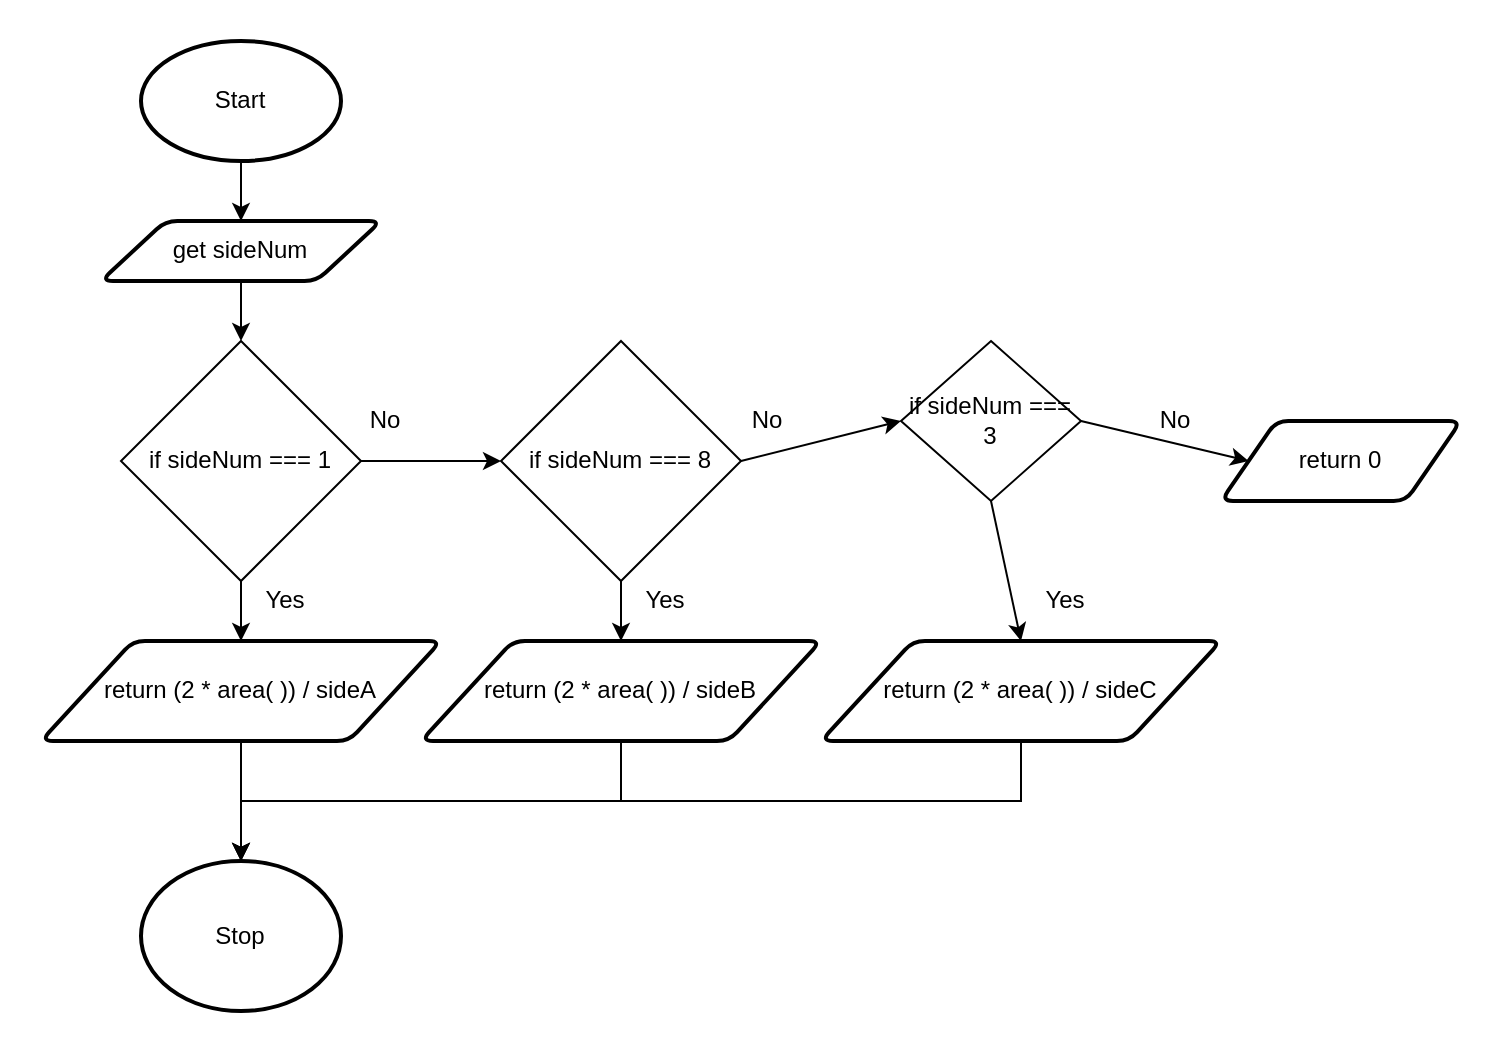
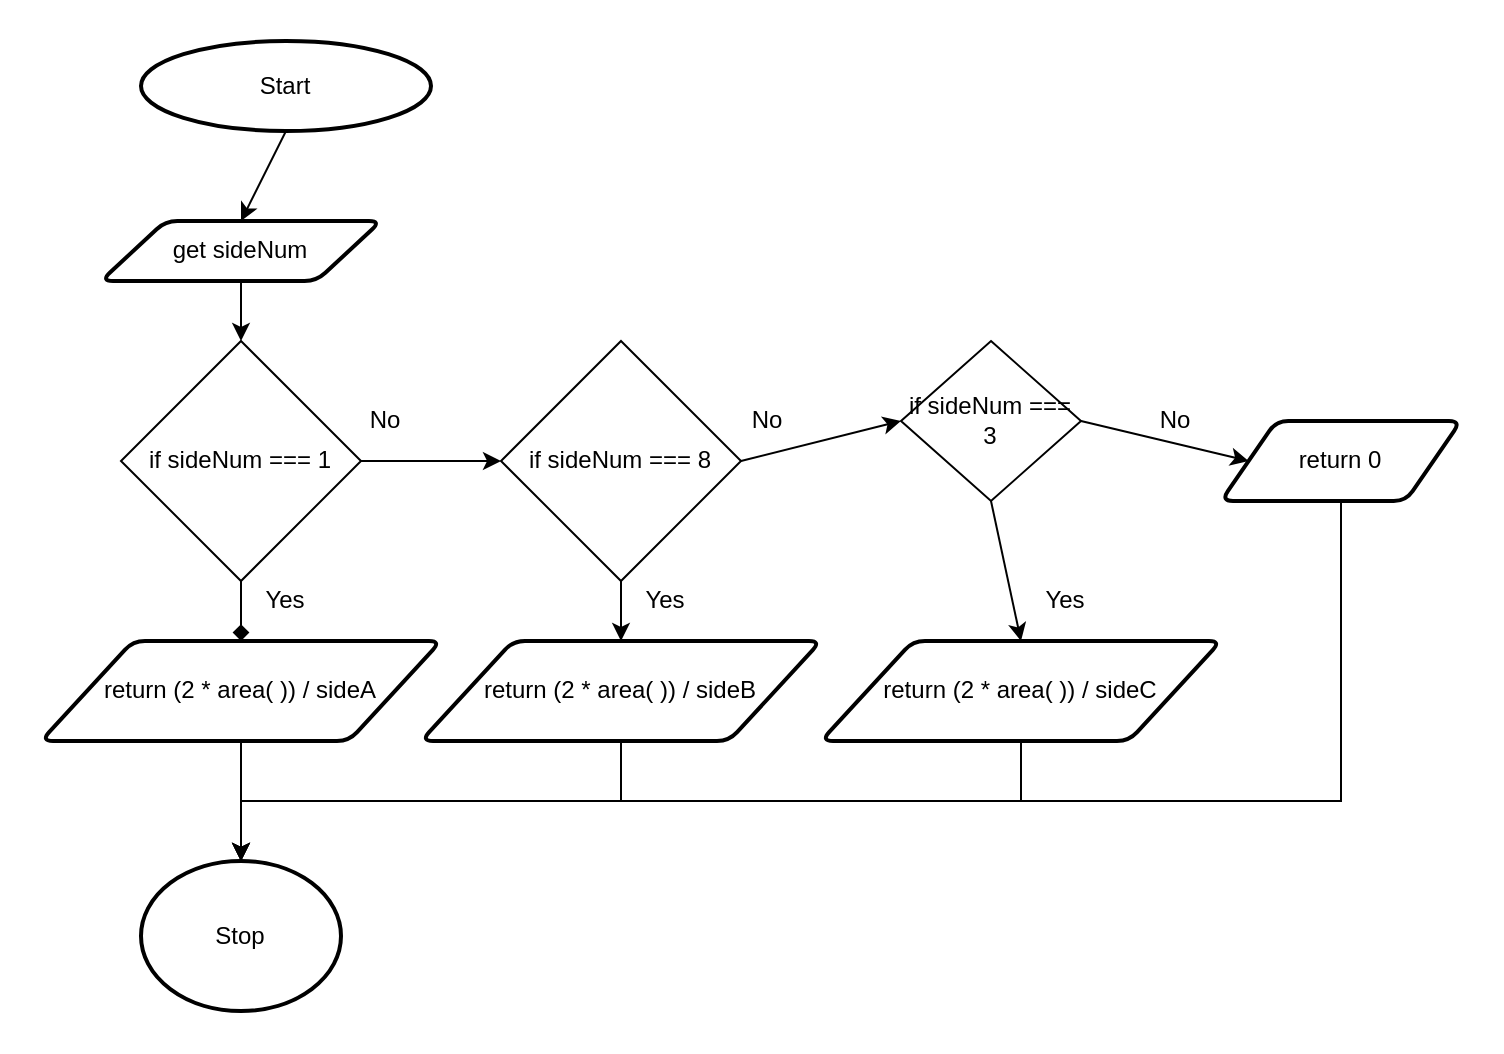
node "Start": size 200x120 -> 290x90
edge "if sideNum === 1" -> "return (2 * area( )) / sideA": arrowhead classic -> diamond
edge "return 0" -> "Stop": added
